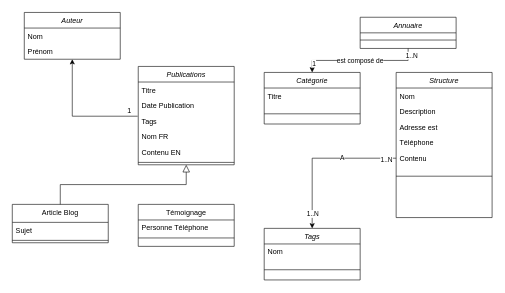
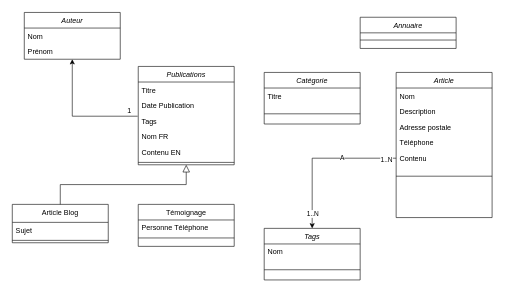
edge "Annuaire" -> "Catégorie": removed, labels "1..N", "est composé de", "1"
node "Structure": label "Structure" -> "Article"
node "Adresse est": label "Adresse est" -> "Adresse postale"
